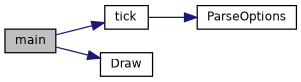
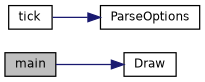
edge "main" -> "tick": removed
